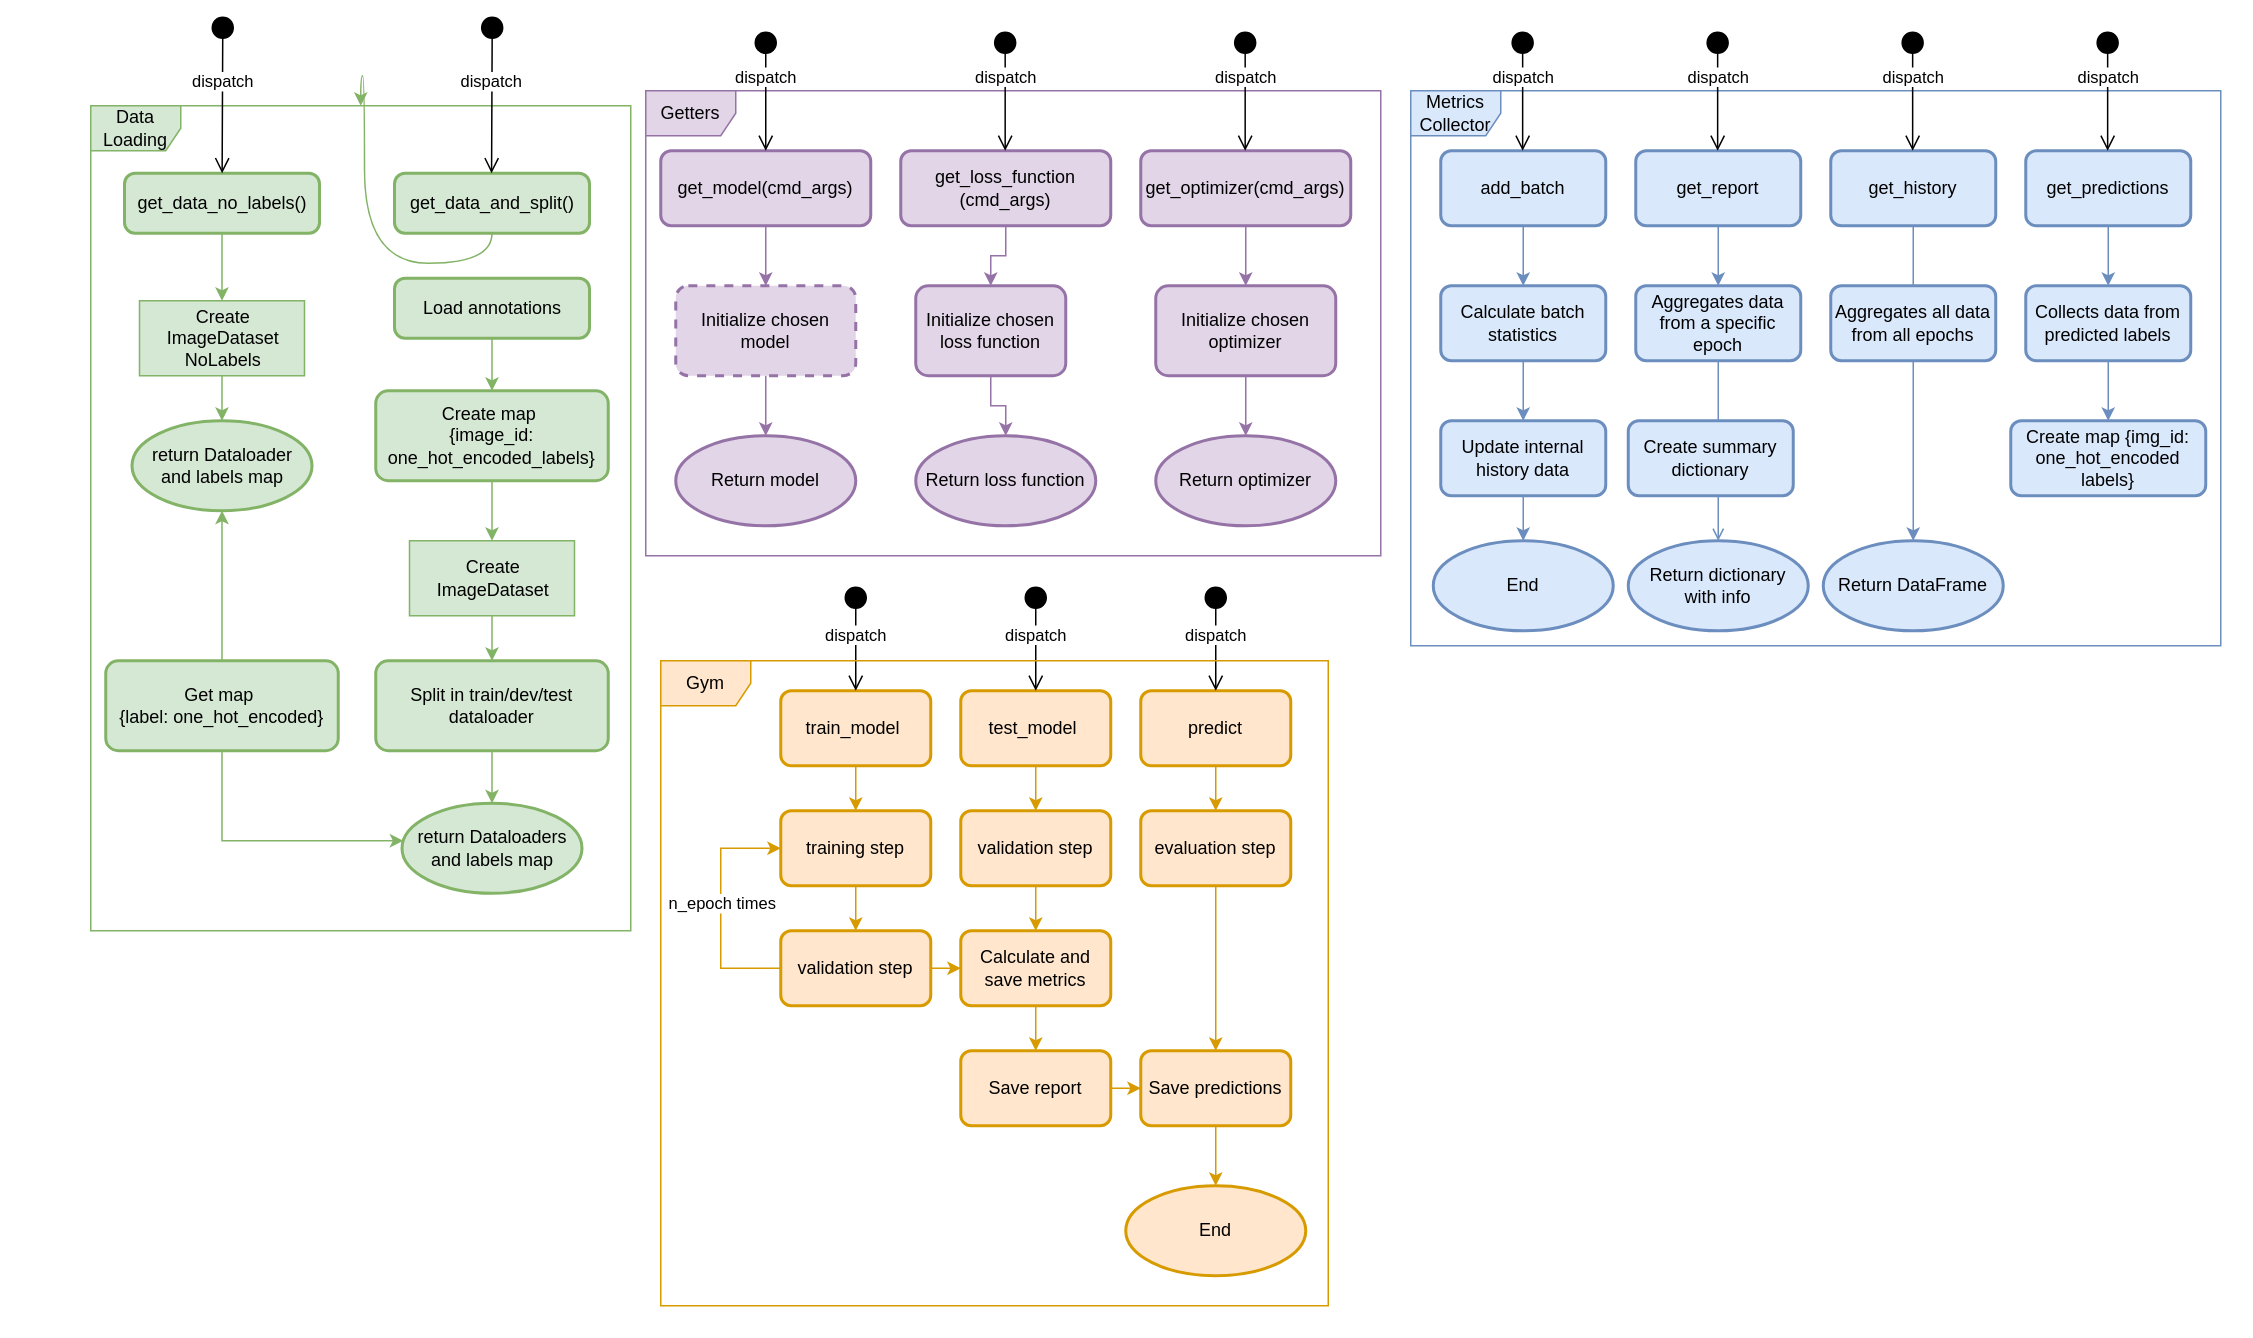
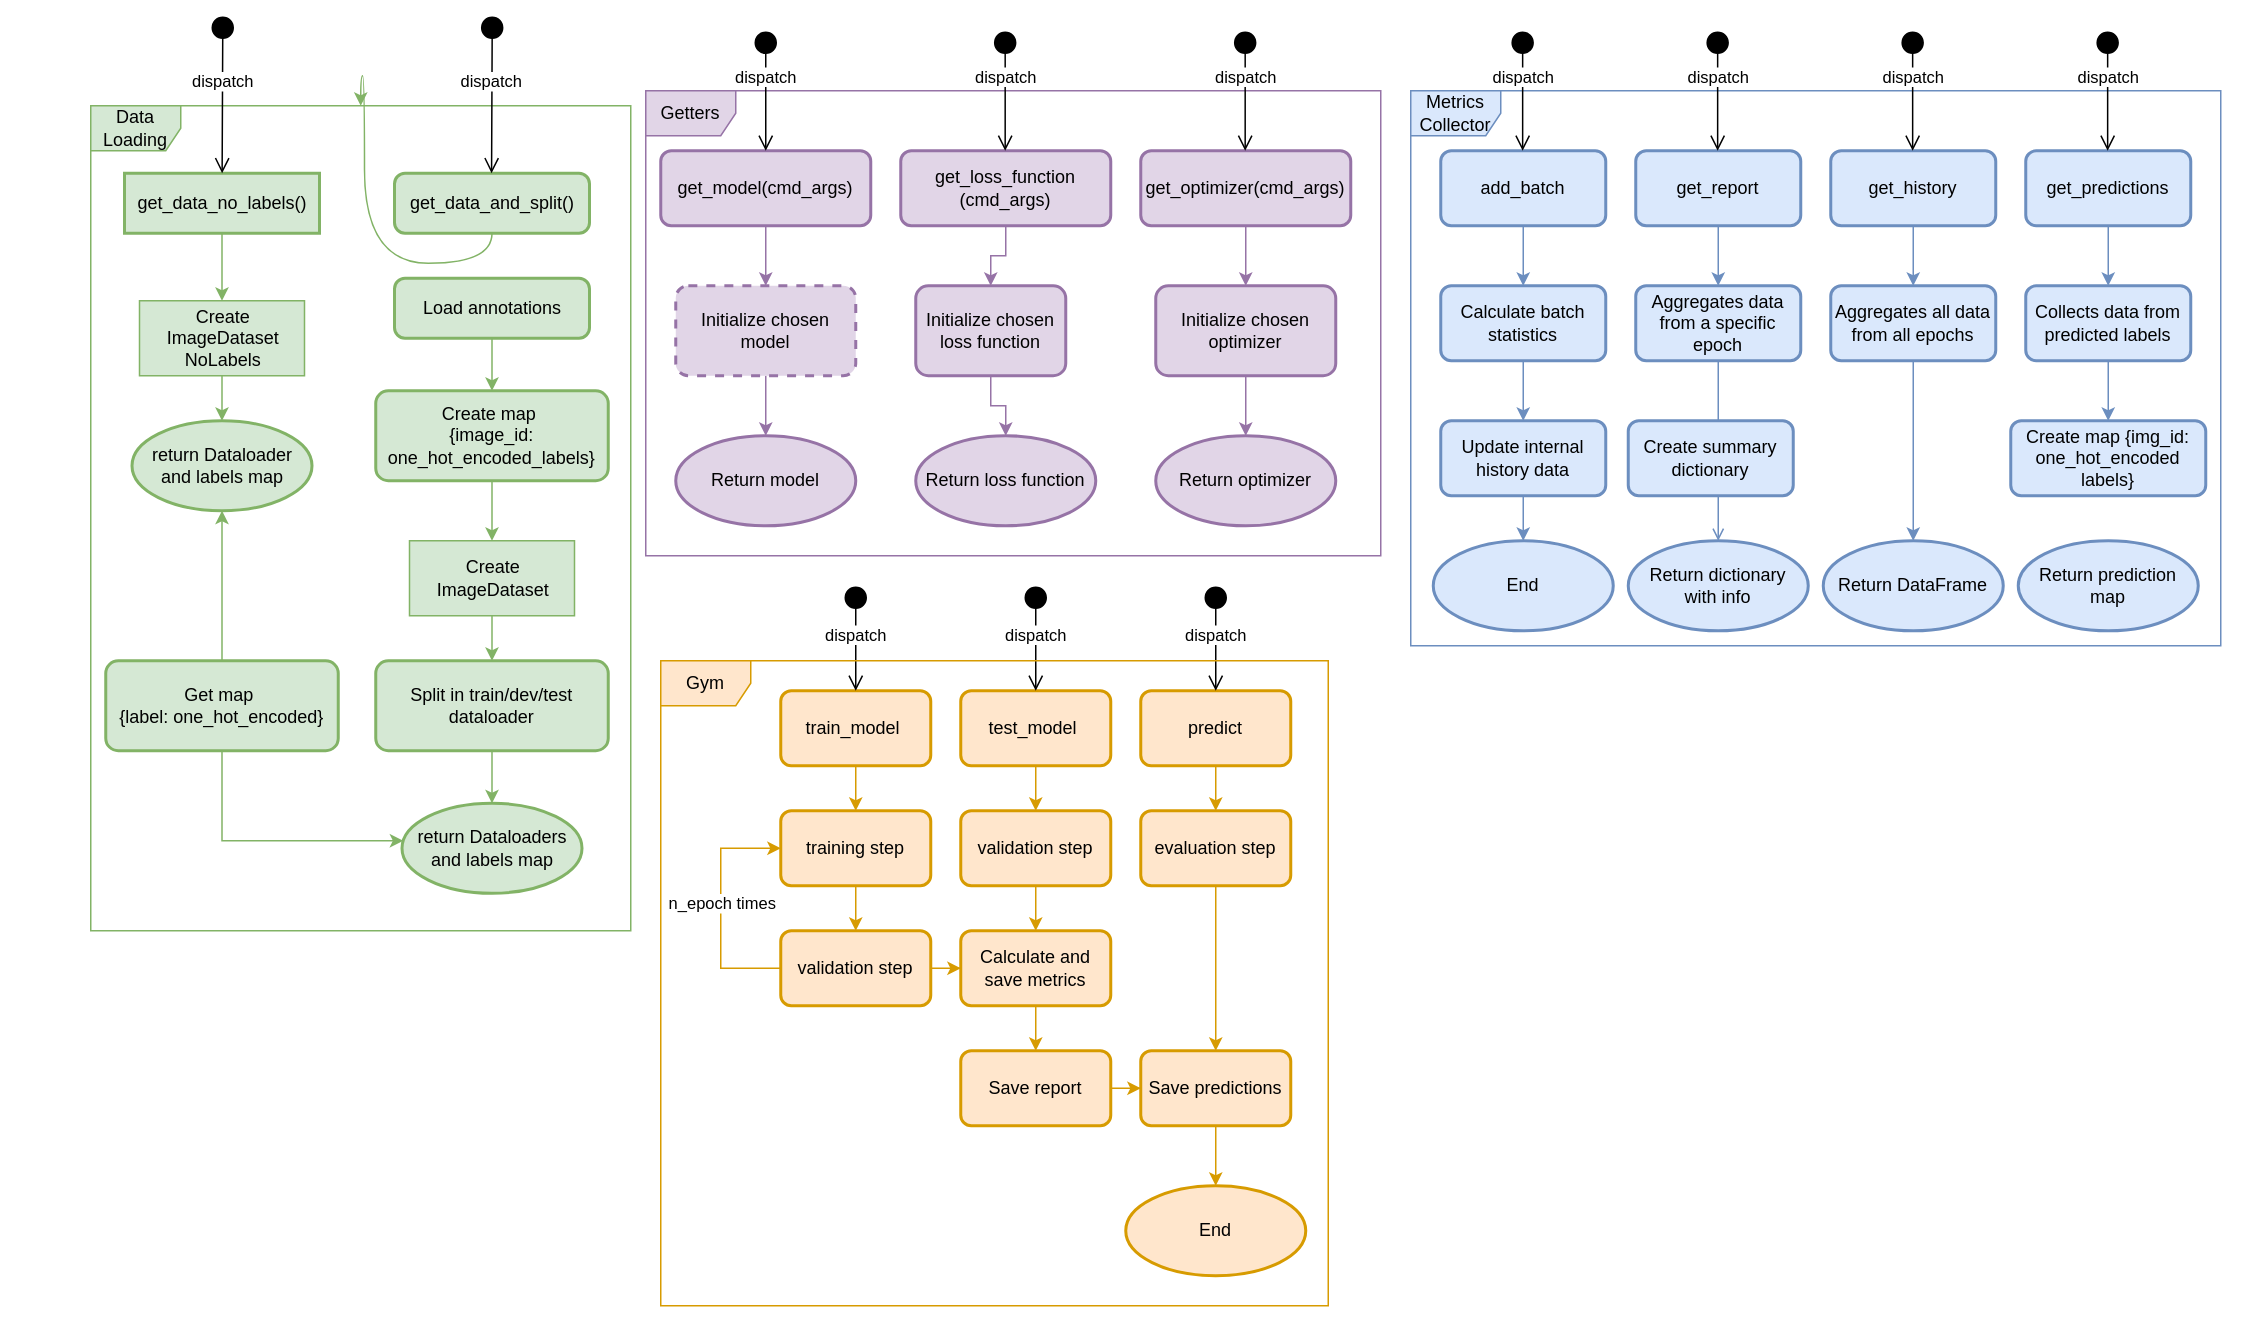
node "get_data_no_labels()": shape rounded rectangle -> rectangle
edge "get_history" -- "Aggregates all data from all epochs": arrowhead none -> classic
node "Return prediction map": added
